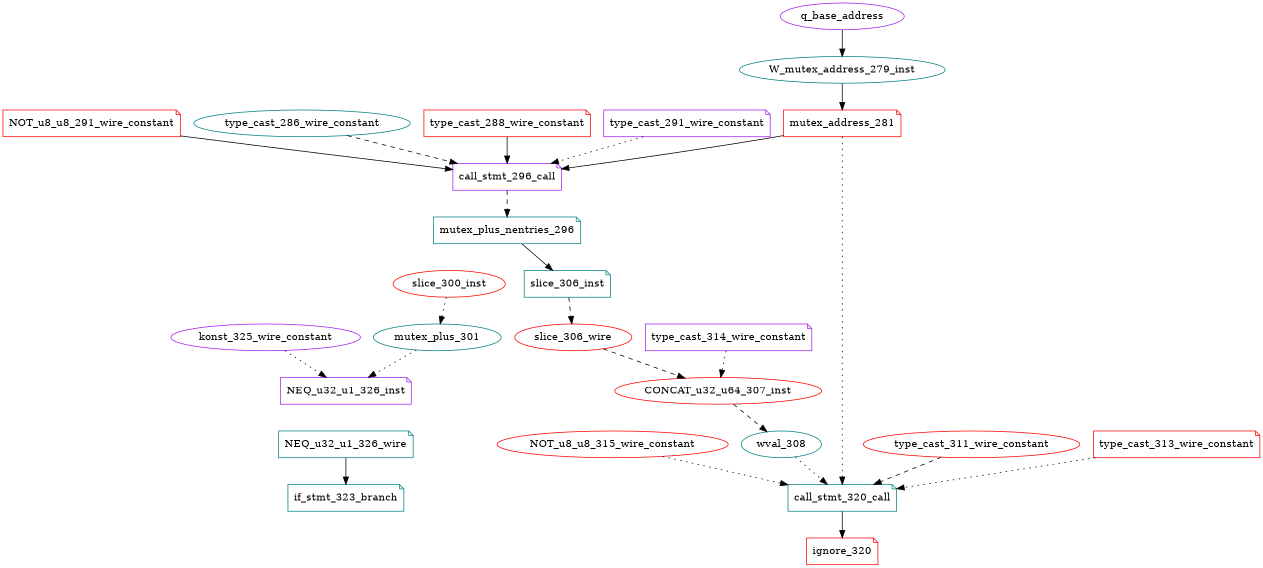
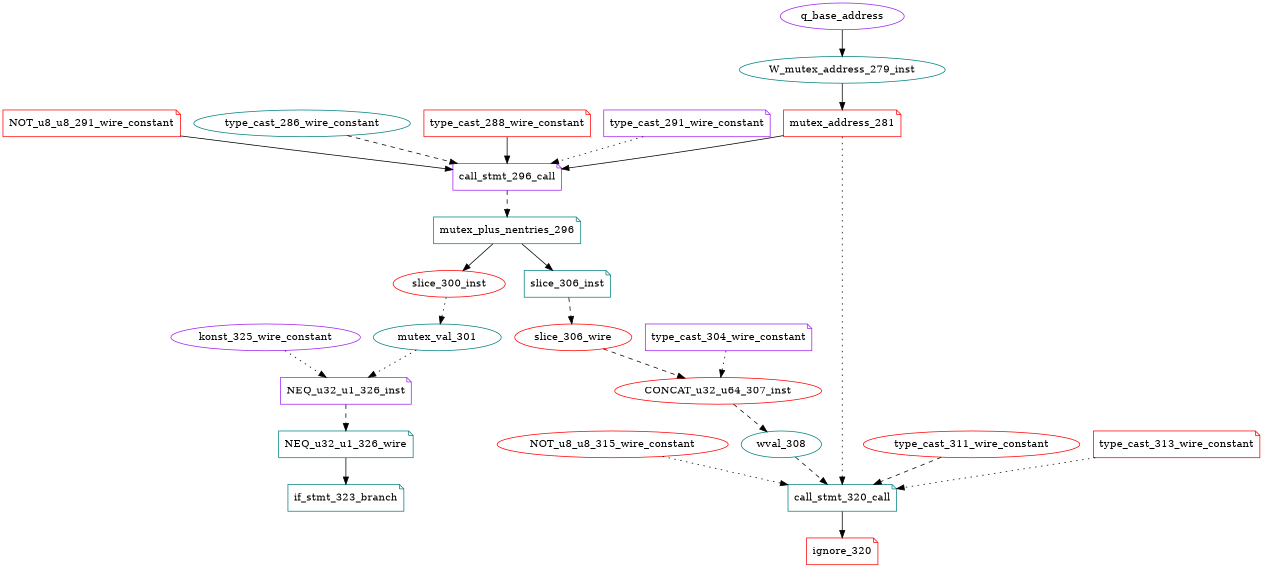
edge "mutex_plus_nentries_296" -> "slice_300_inst": added
node "mutex_plus_301": label "mutex_plus_301" -> "mutex_val_301"
node "type_cast_314_wire_constant": label "type_cast_314_wire_constant" -> "type_cast_304_wire_constant"
edge "NEQ_u32_u1_326_inst" -> "NEQ_u32_u1_326_wire": added
edge "wval_308" -> "call_stmt_320_call": style dotted -> dashed
